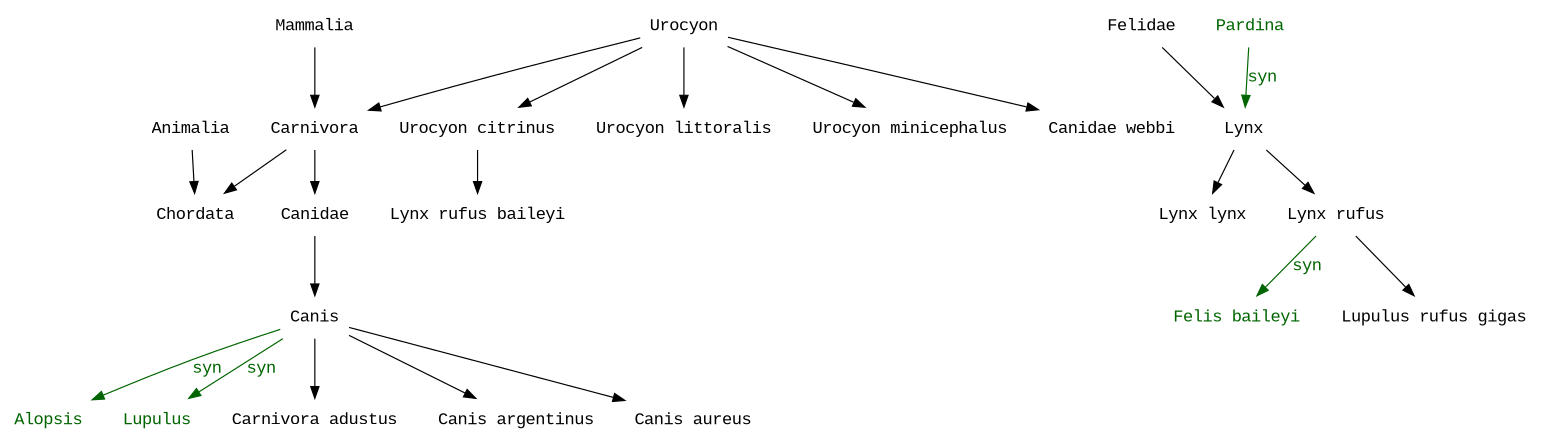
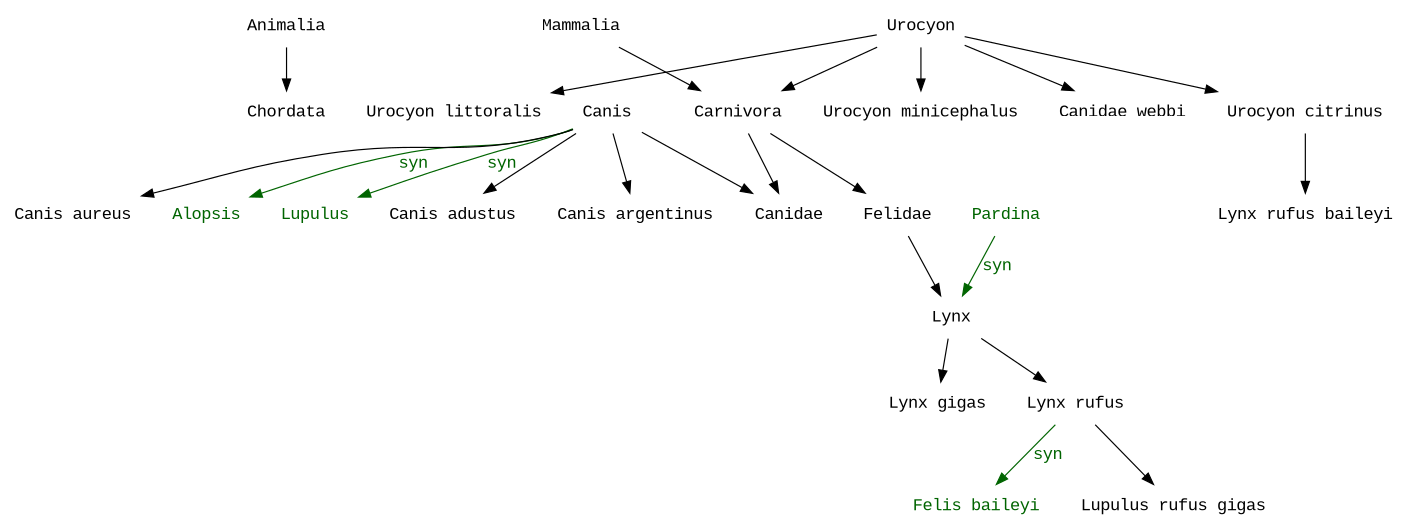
edge "Carnivora" -> "Chordata": now "Carnivora" -> "Felidae"
node "Lynx lynx": label "Lynx lynx" -> "Lynx gigas"
edge "Canidae" -> "Canis": reversed
node "Carnivora adustus": label "Carnivora adustus" -> "Canis adustus"
